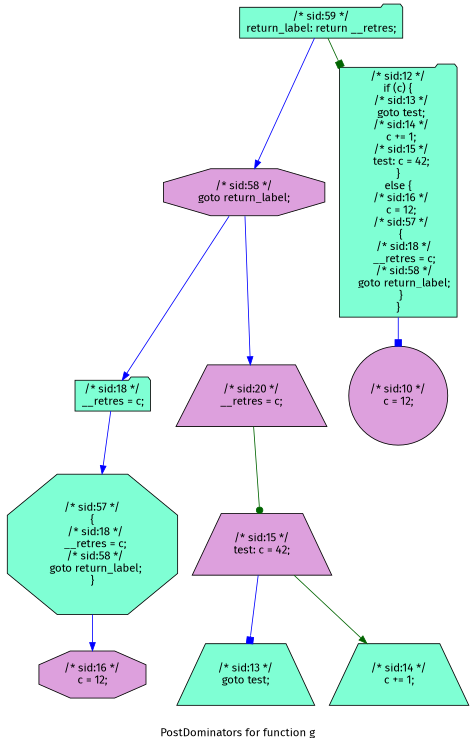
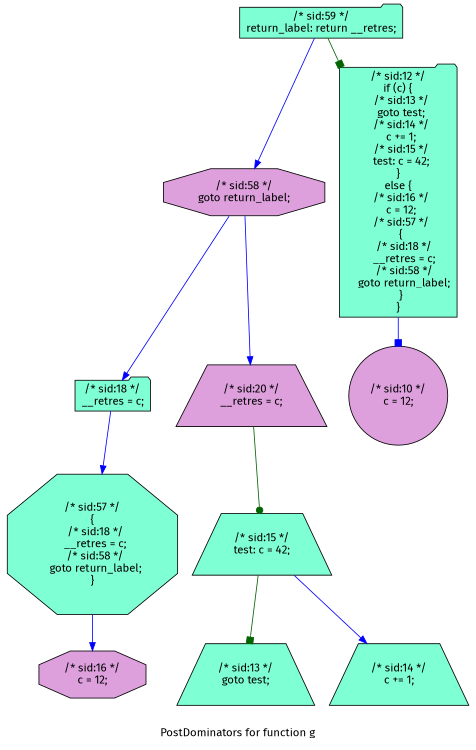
node "/* sid:15 */ test: c = 42;": fillcolor plum -> aquamarine
edge "/* sid:15 */ test: c = 42;" -> "/* sid:13 */ goto test;": color blue -> darkgreen
edge "/* sid:15 */ test: c = 42;" -> "/* sid:14 */ c += 1;": color darkgreen -> blue
